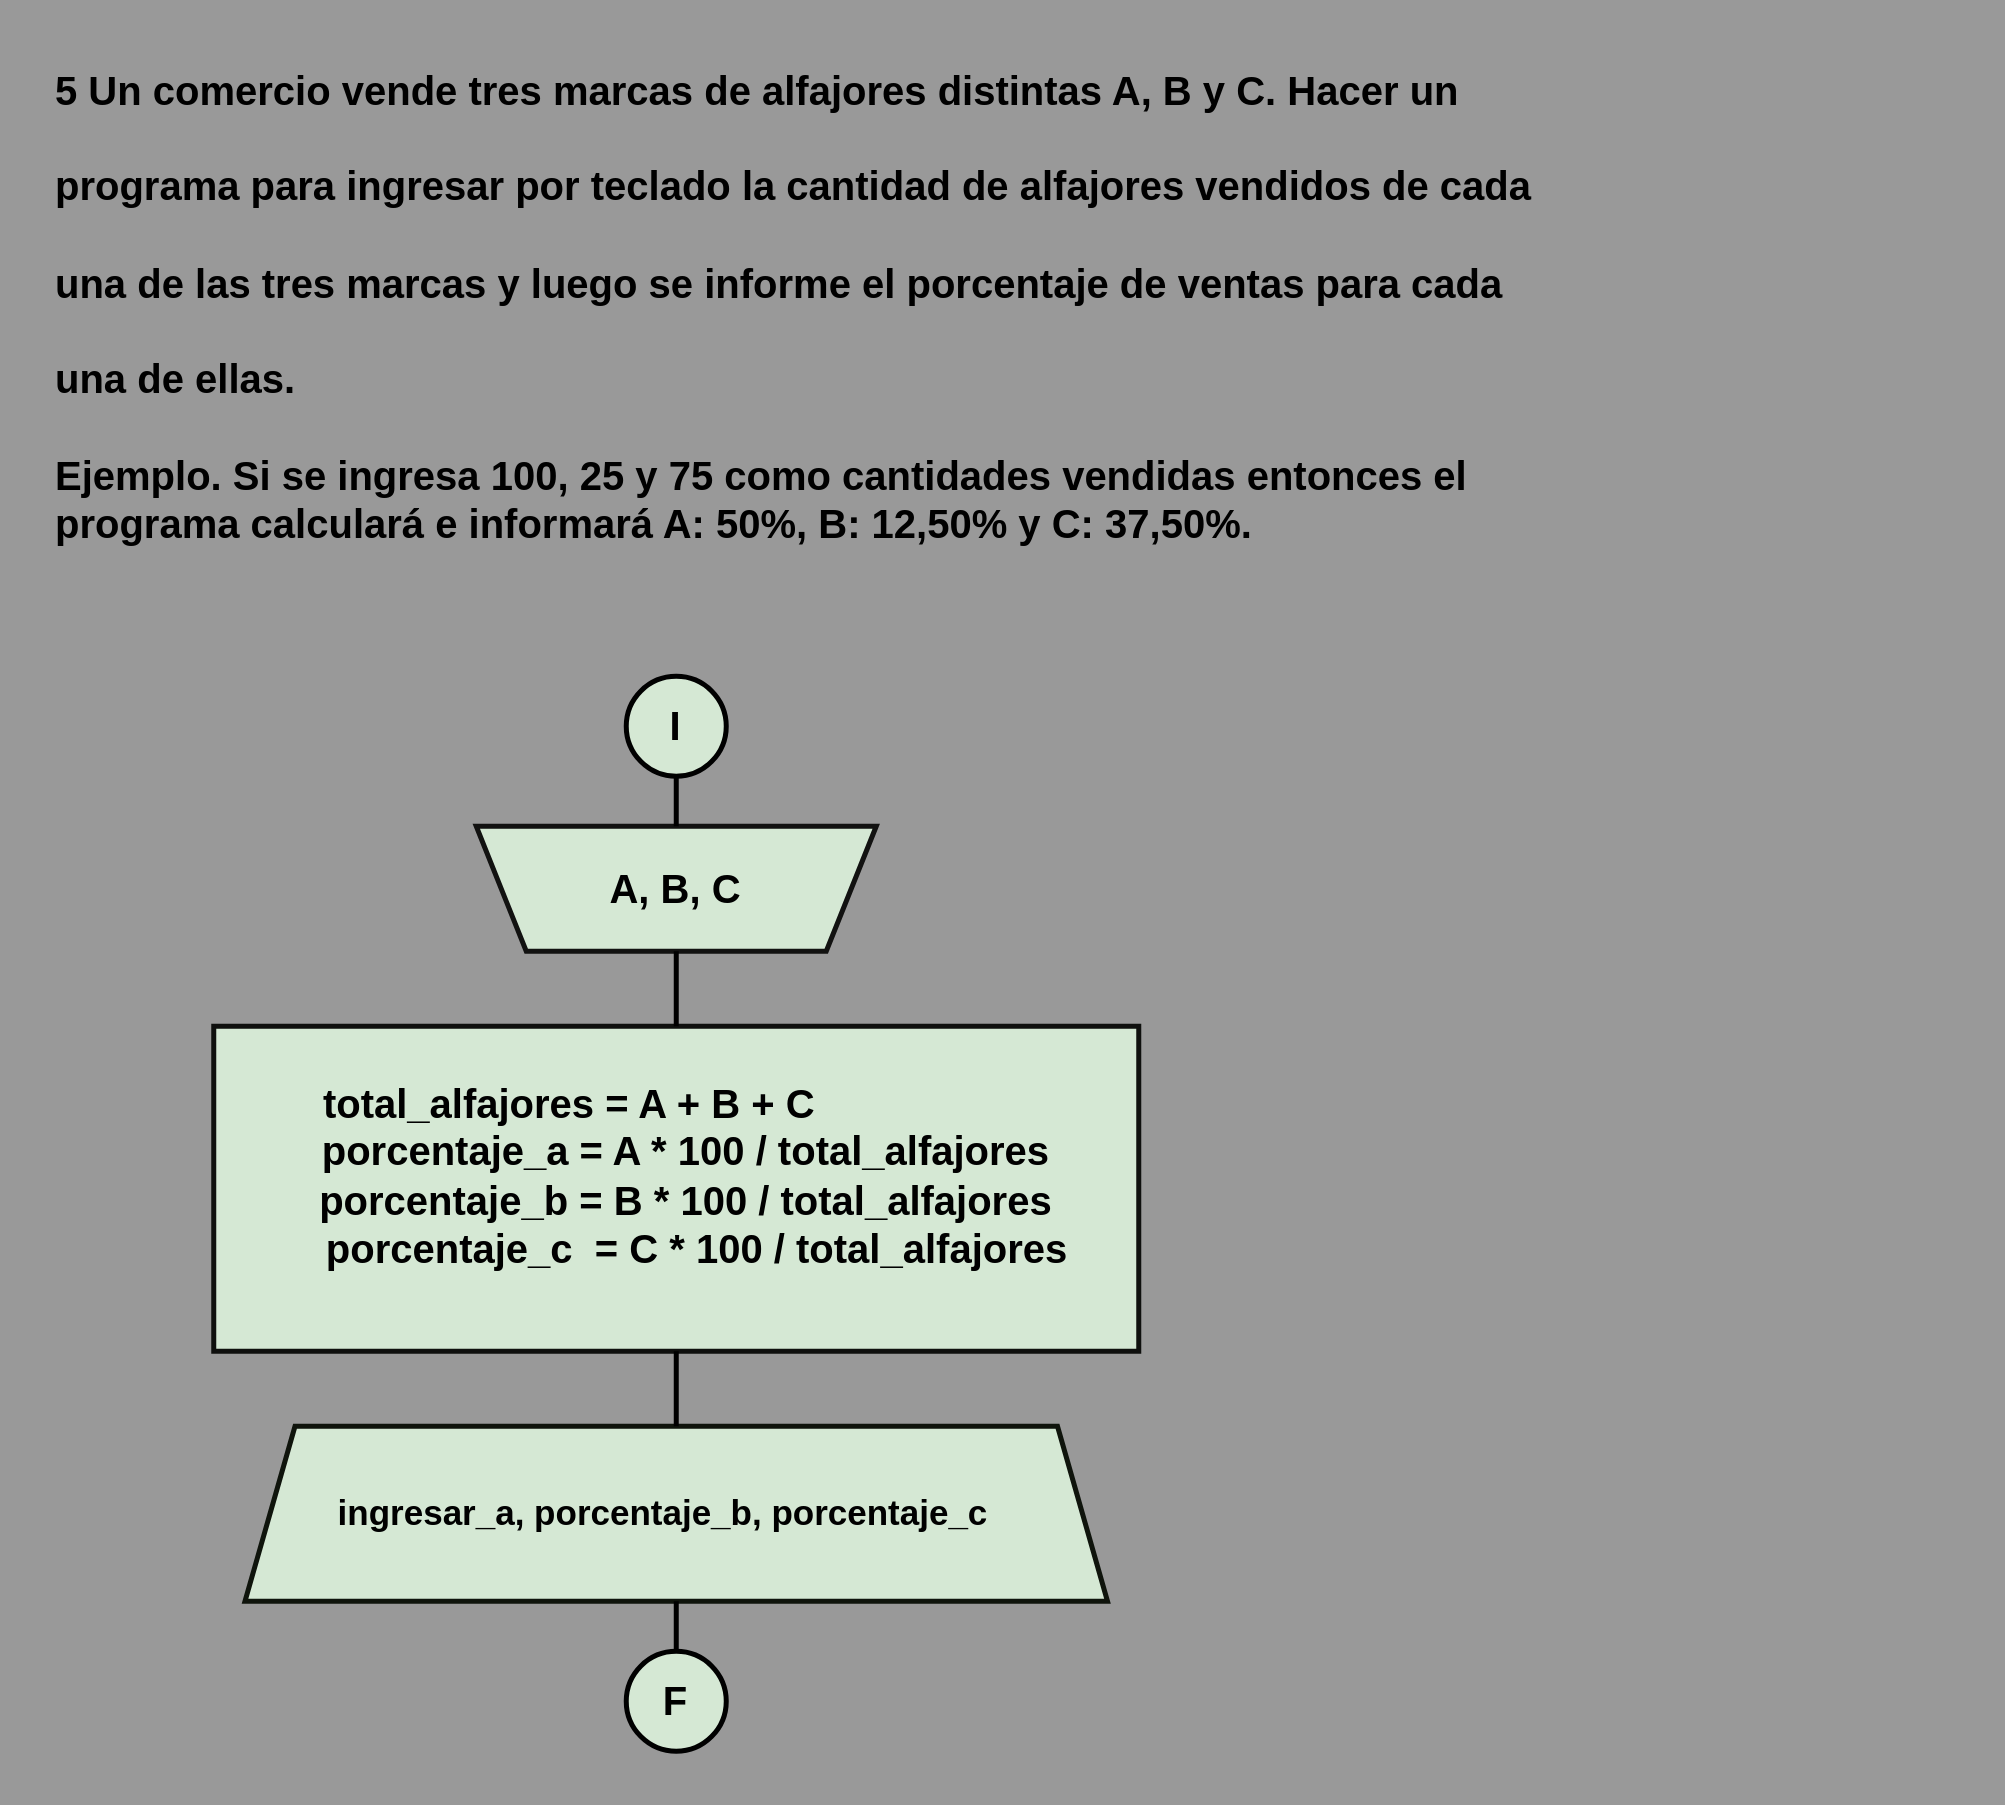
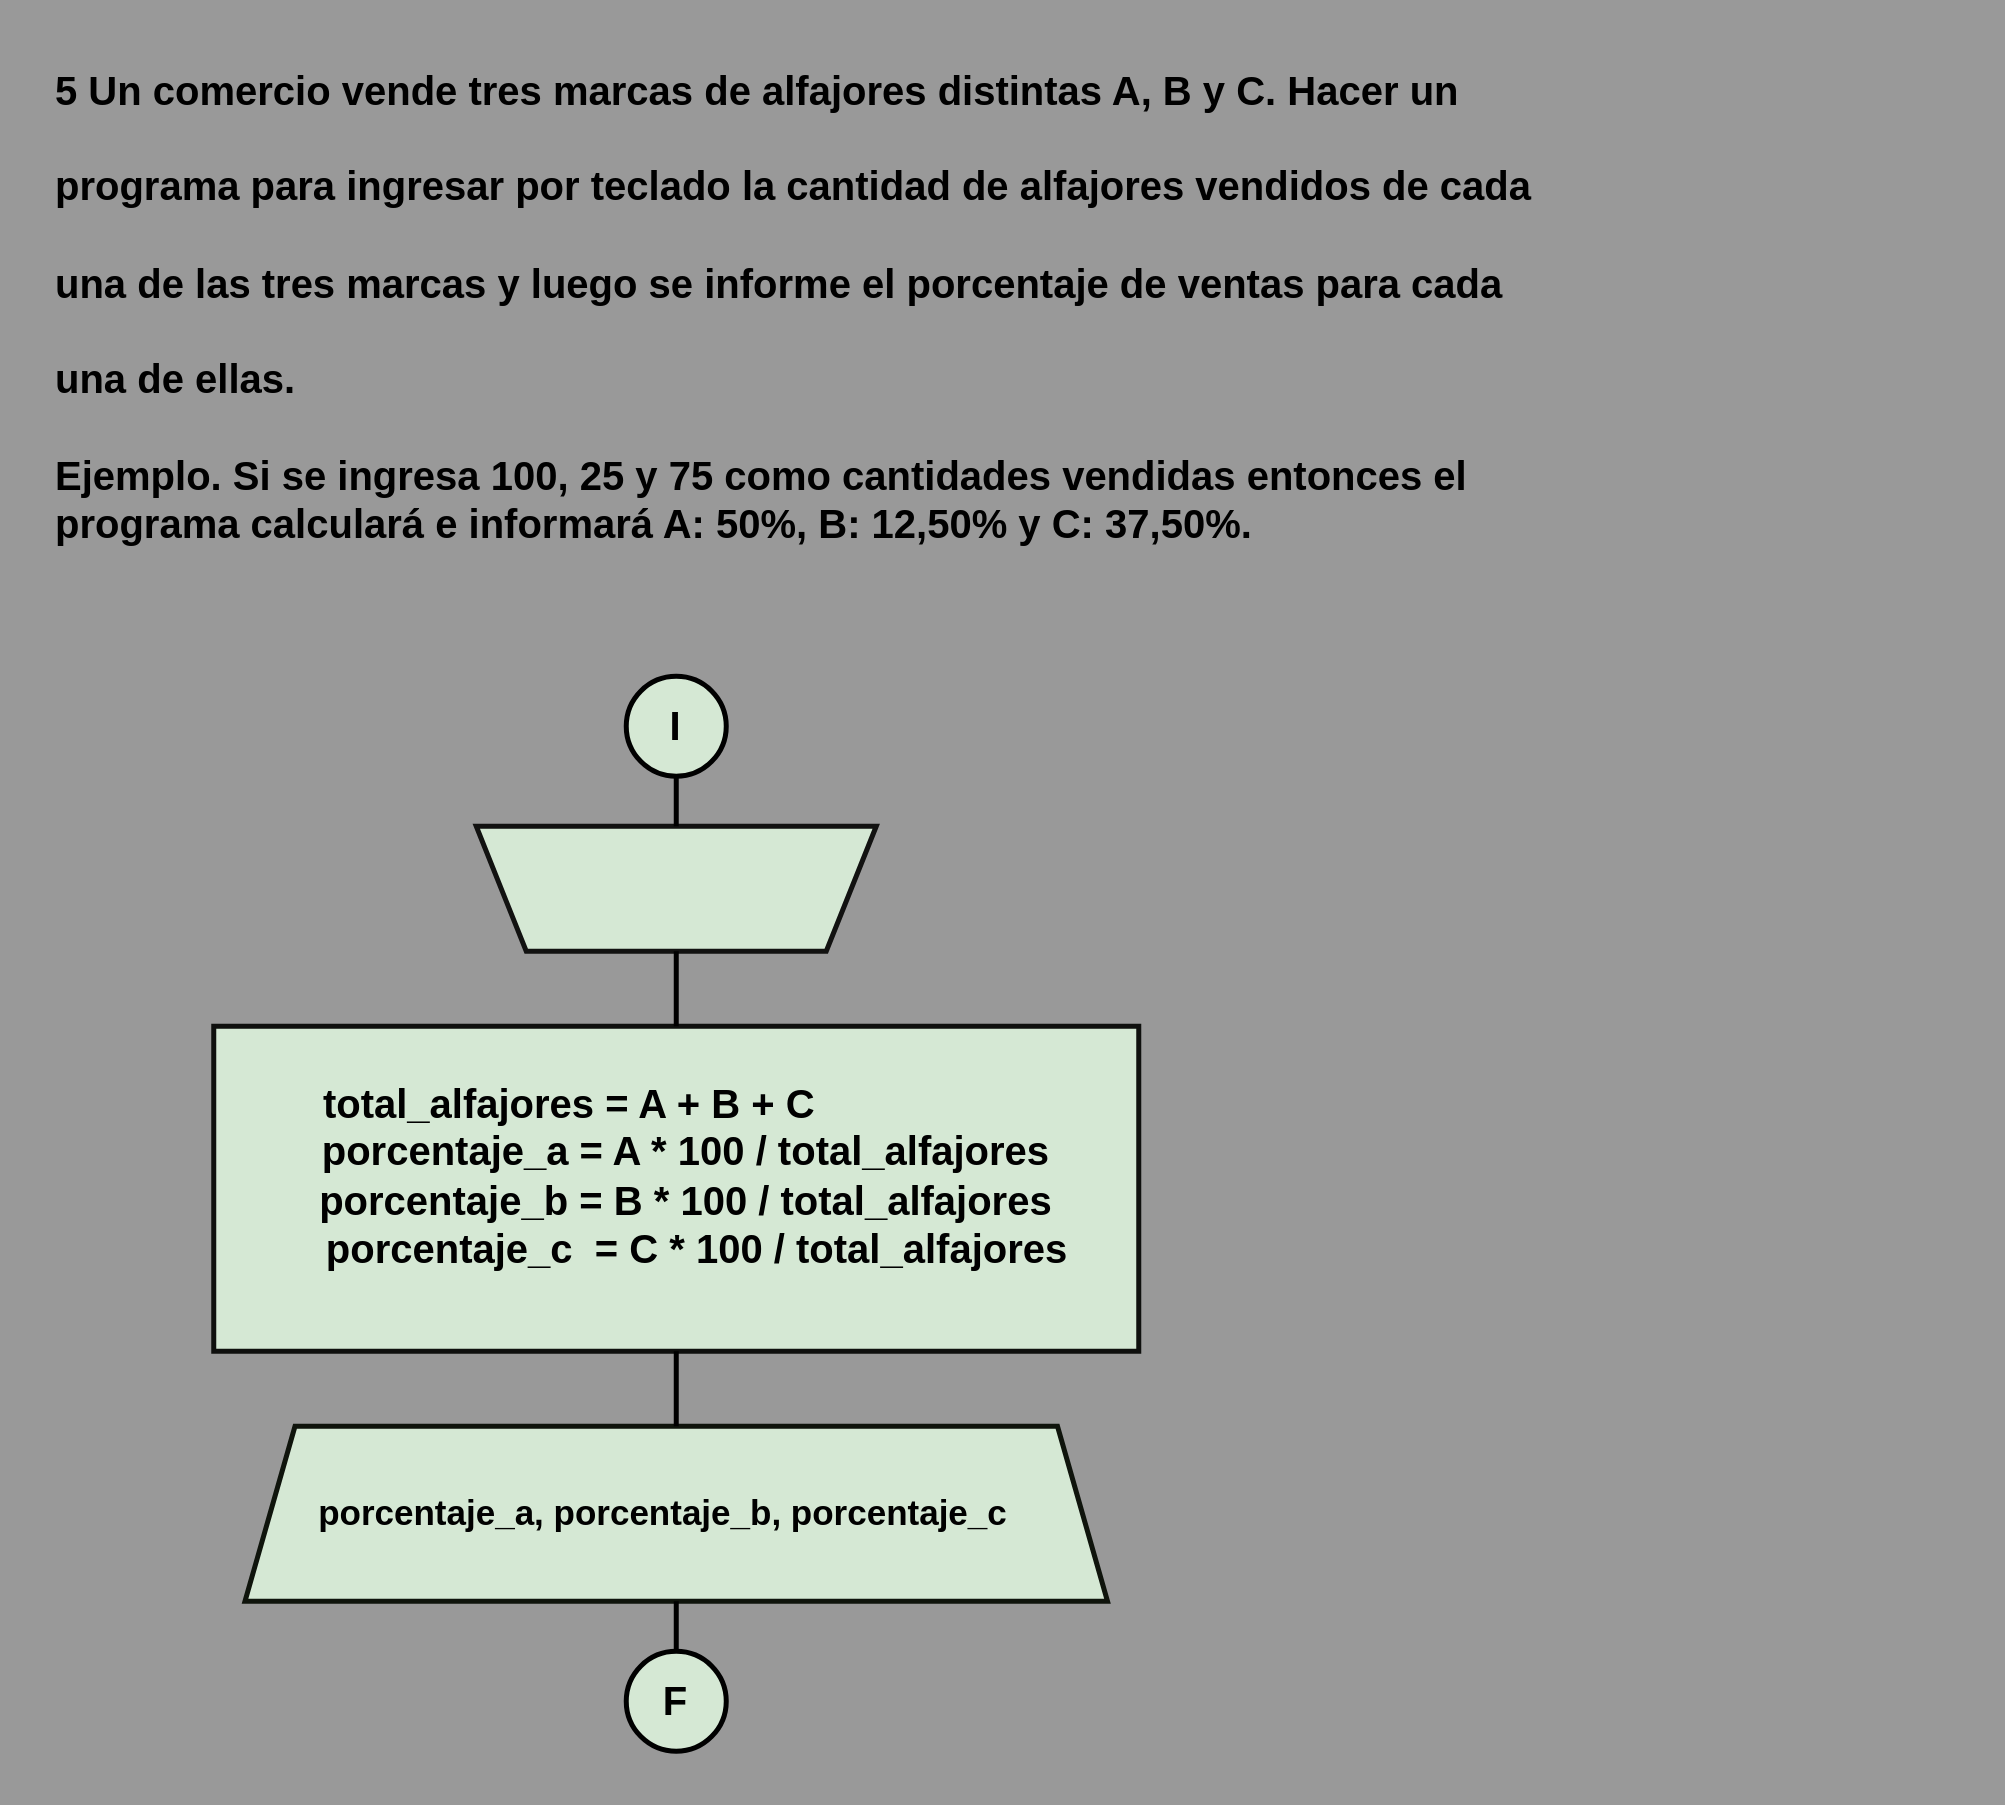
node "A, B, C": removed
node "ingresar_a, porcentaje_b, porcentaje_c": label "ingresar_a, porcentaje_b, porcentaje_c" -> "porcentaje_a, porcentaje_b, porcentaje_c"
